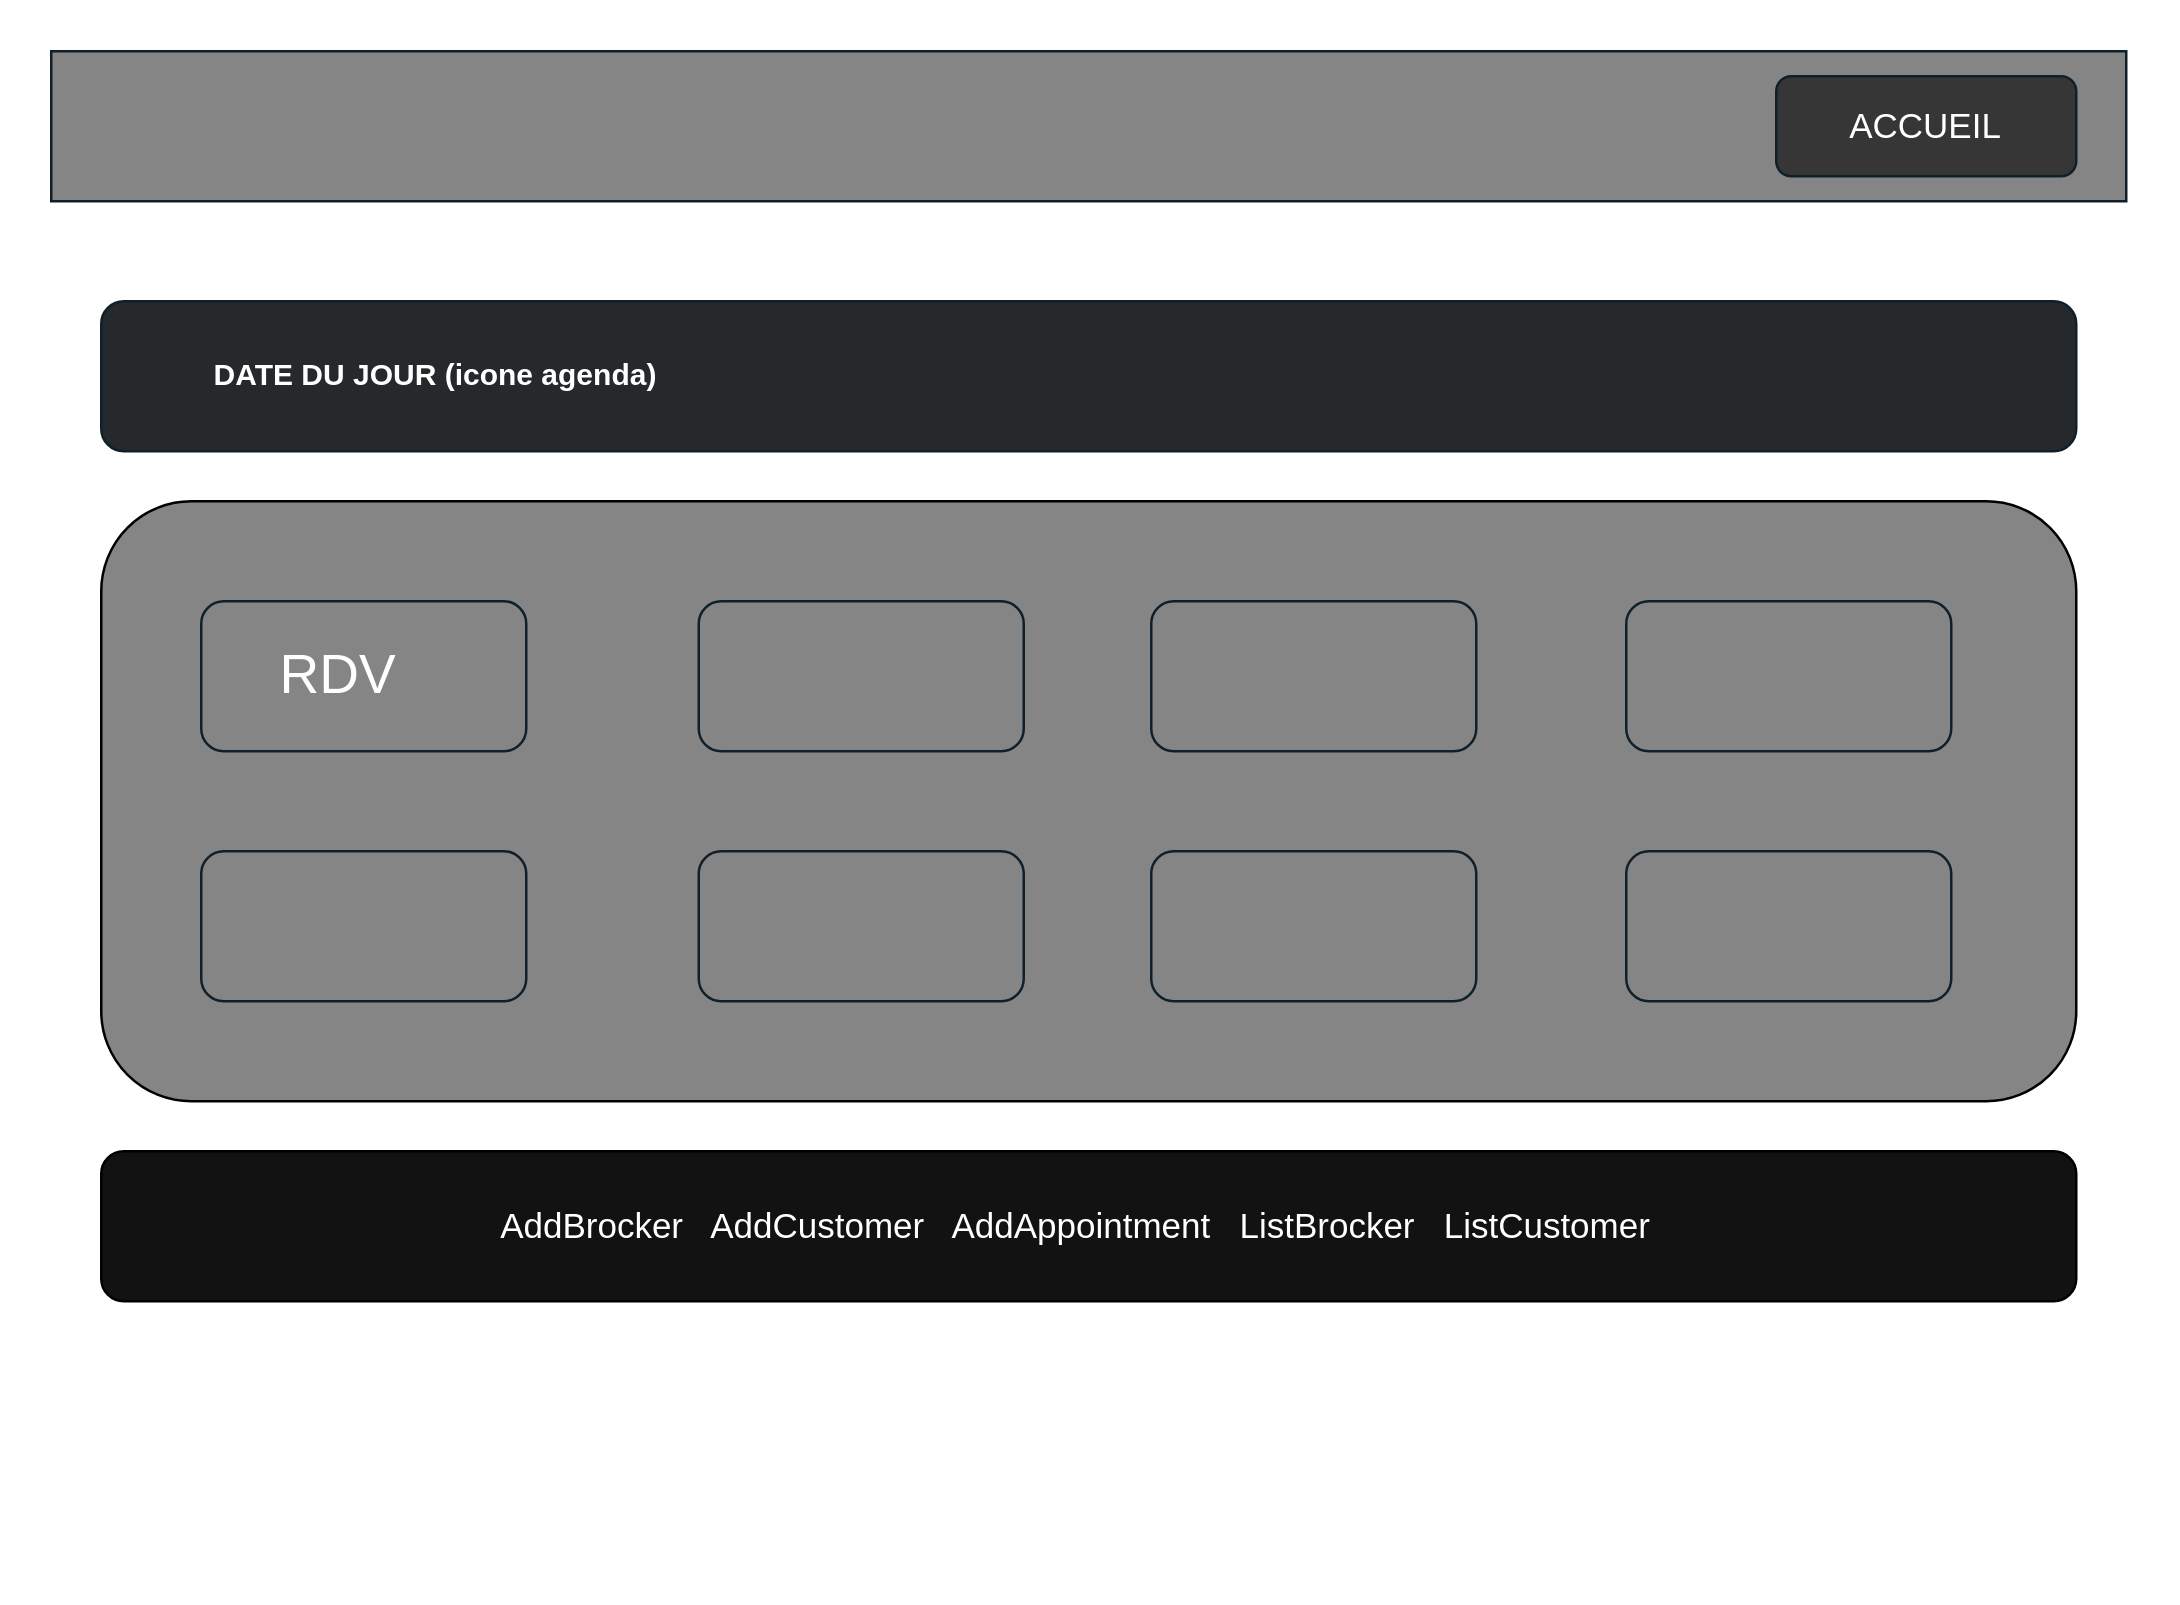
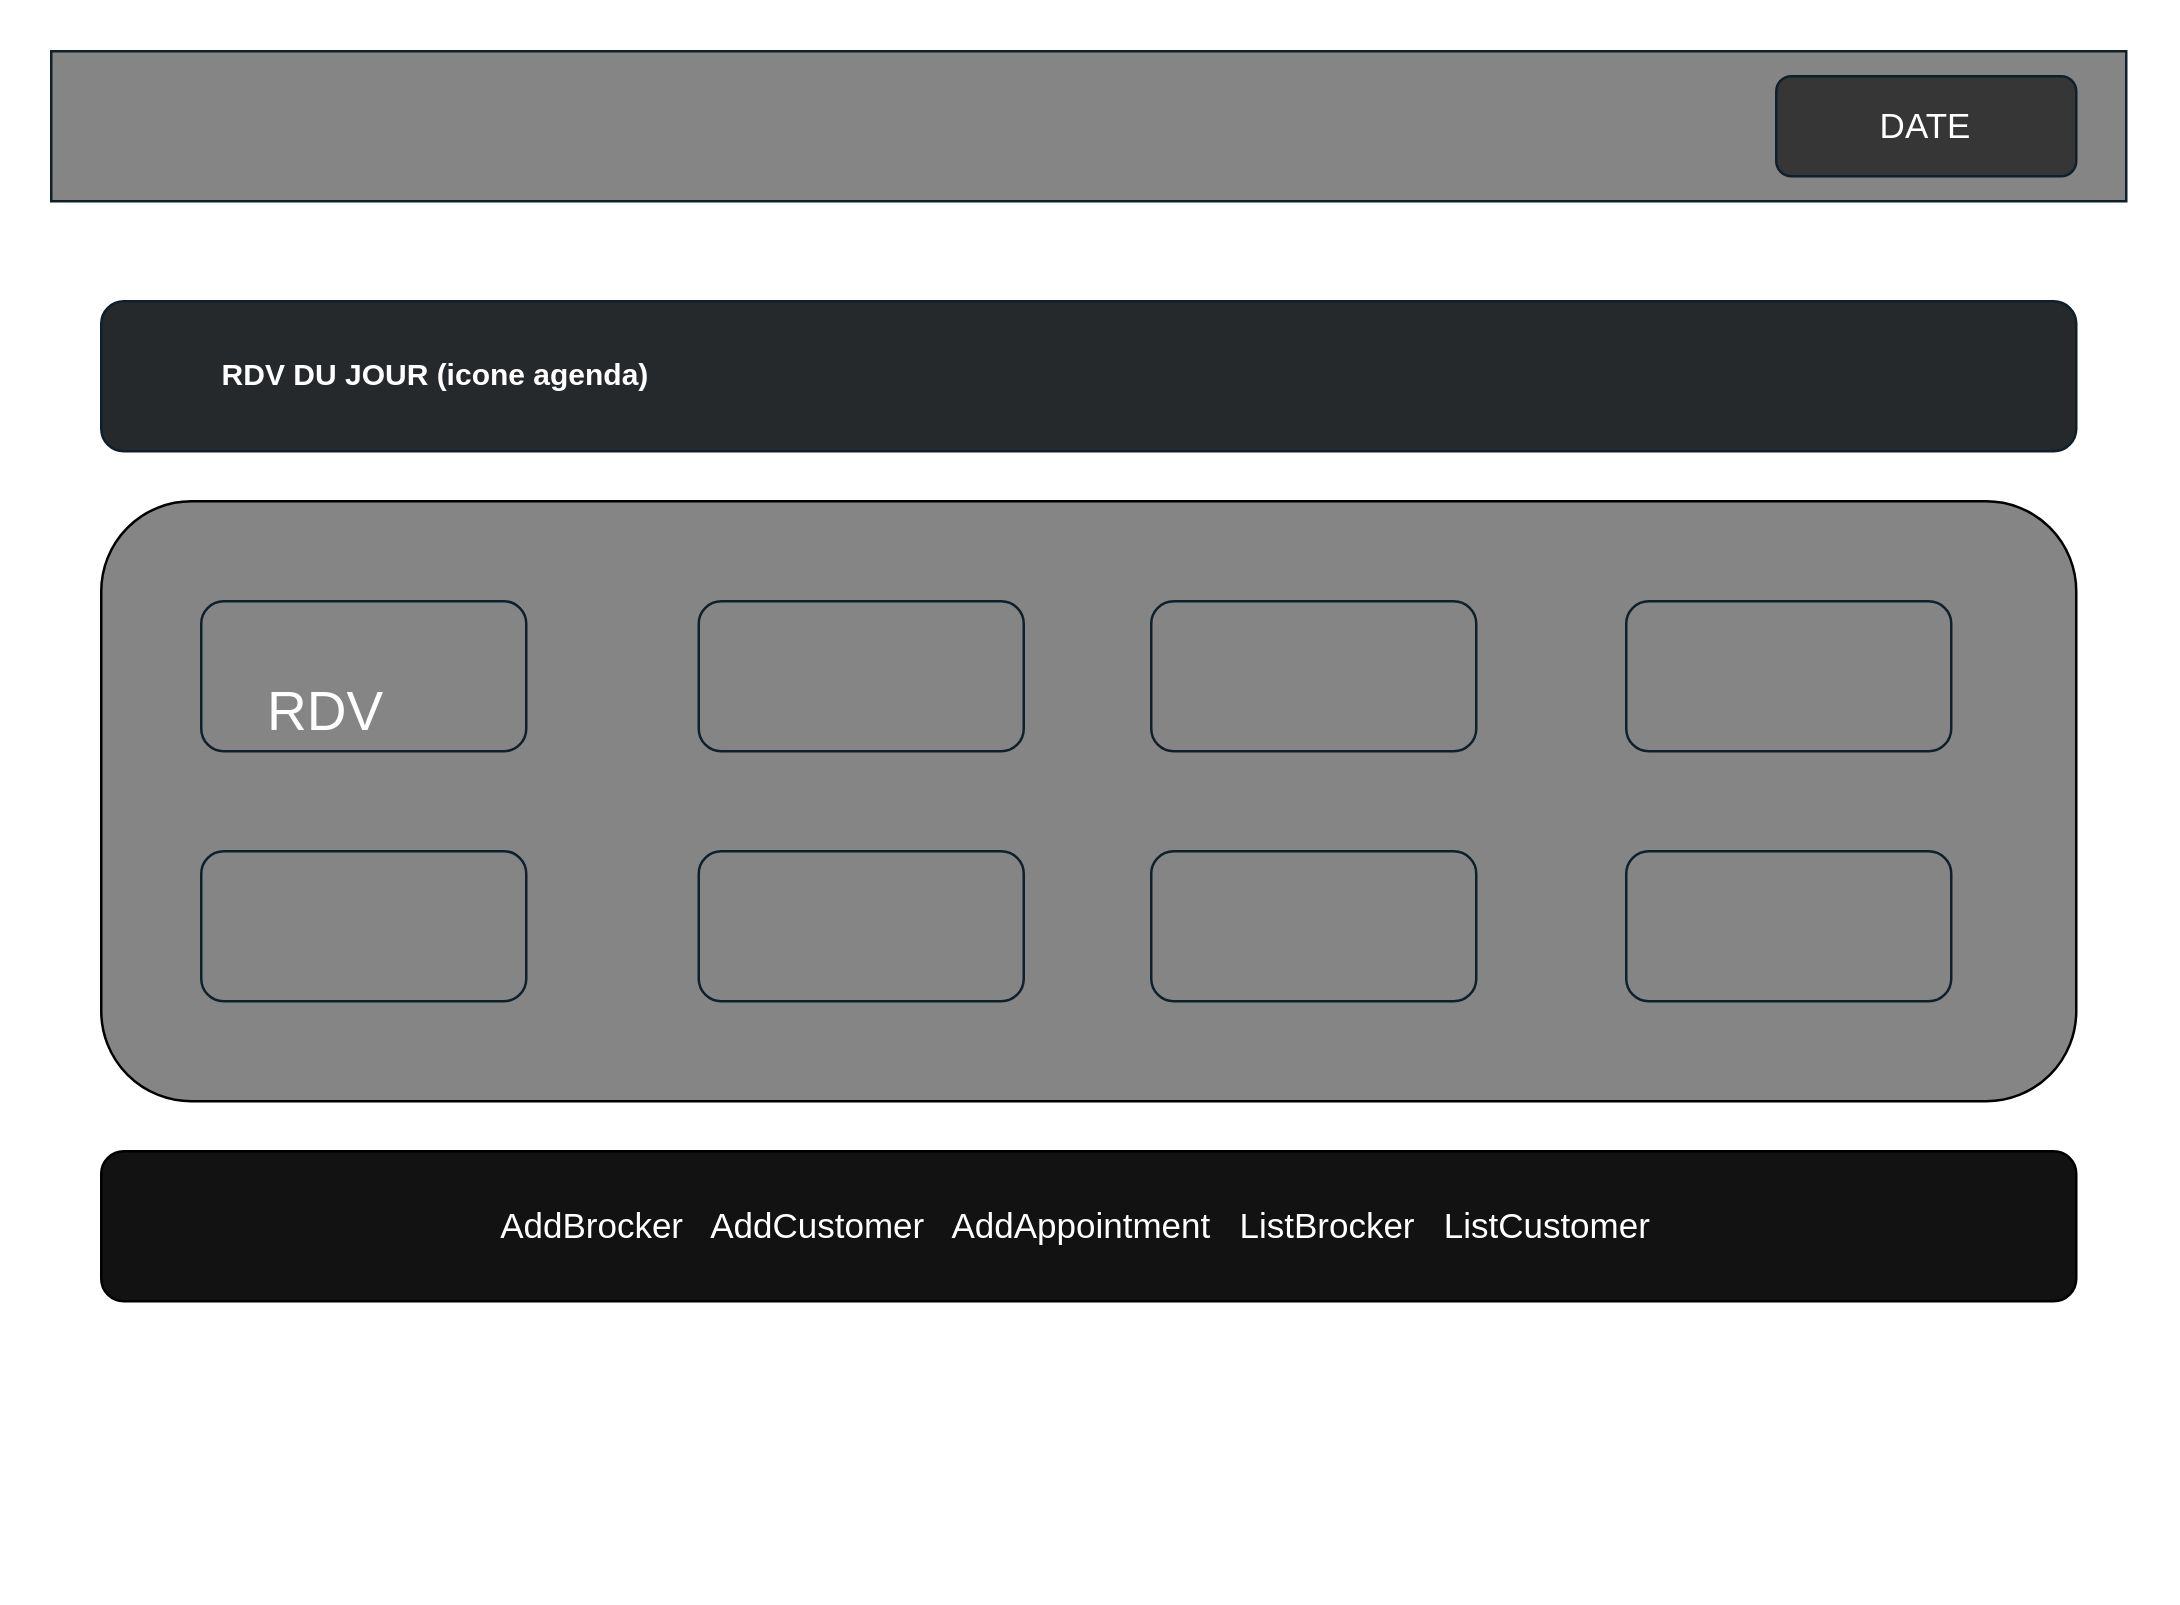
node "ACCUEIL": label "ACCUEIL" -> "DATE"
node "DATE DU JOUR (icone agenda)": label "DATE DU JOUR (icone agenda)" -> "RDV DU JOUR (icone agenda)"
node "RDV": moved (339, 676) -> (326, 714)
